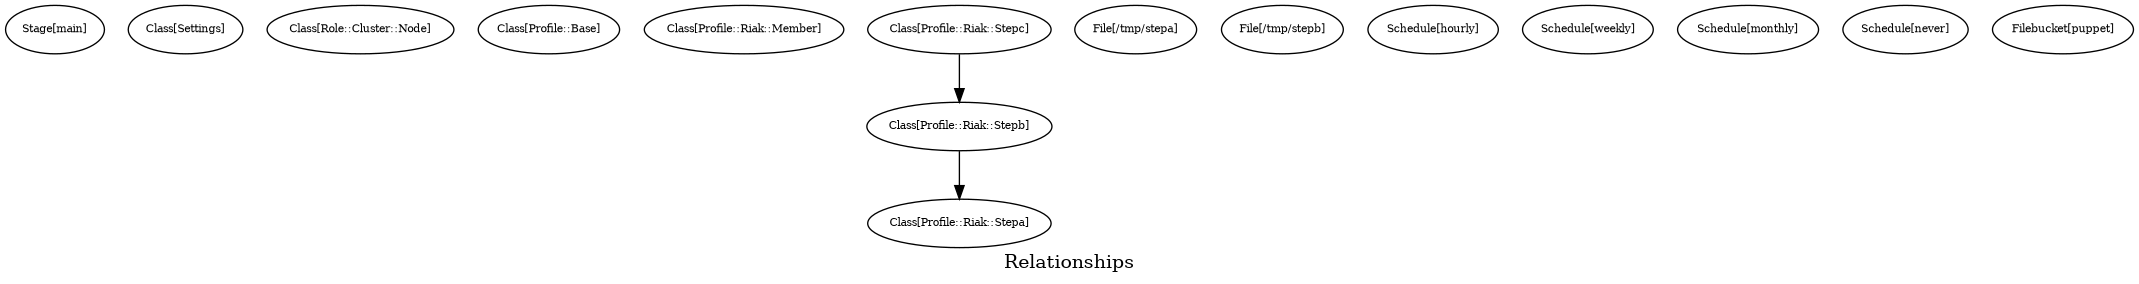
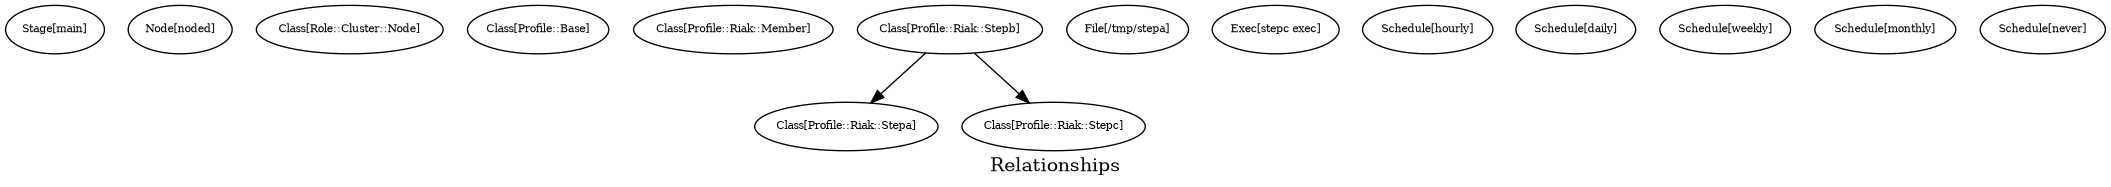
node "Node[noded]": added
node "Class[Settings]": removed
node "Exec[stepc exec]": added
node "File[/tmp/stepb]": removed
node "Schedule[daily]": added
node "Filebucket[puppet]": removed
edge "Class[Profile::Riak::Stepc]" -> "Class[Profile::Riak::Stepb]": reversed
